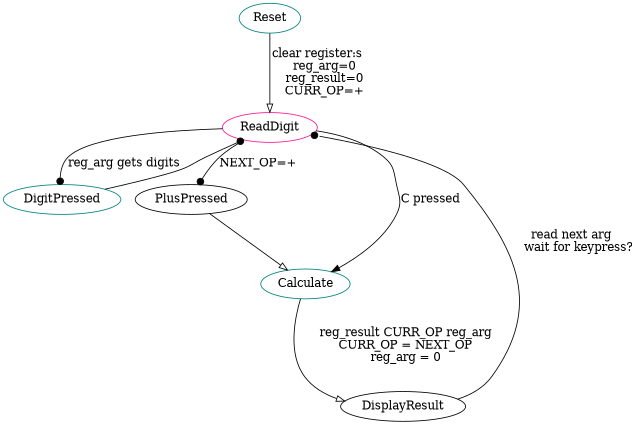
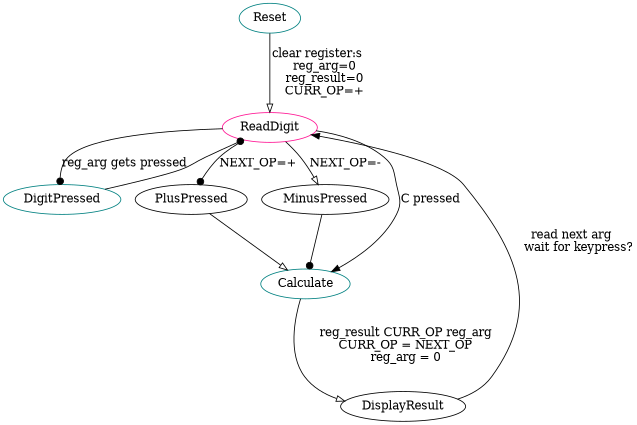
edge "ReadDigit" -> "DigitPressed": label "reg_arg gets digits" -> "reg_arg gets pressed"
node "MinusPressed": added
edge "DisplayResult" -> "ReadDigit": arrowhead dot -> normal
